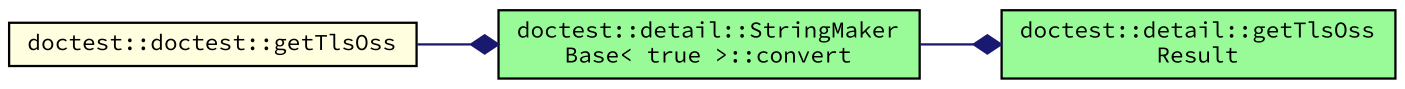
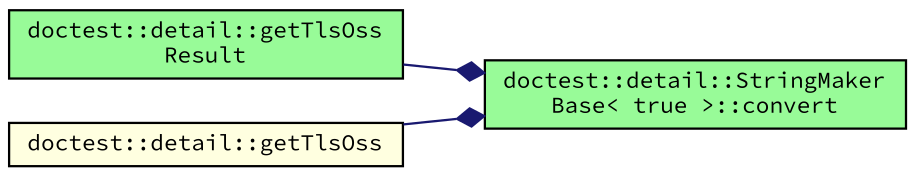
node "doctest::doctest::getTlsOss": label "doctest::doctest::getTlsOss" -> "doctest::detail::getTlsOss"
edge "doctest::detail::StringMaker Base< true >::convert" -> "doctest::detail::getTlsOss Result": reversed
